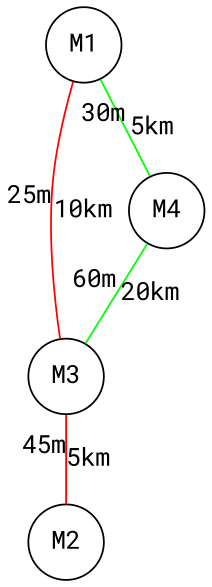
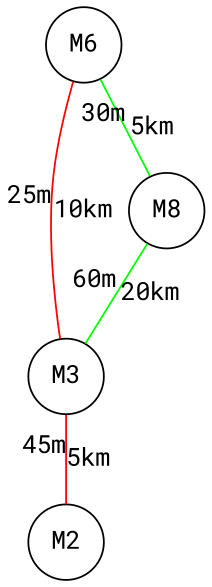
node "M1": label "M1" -> "M6"
node "M4": label "M4" -> "M8"
